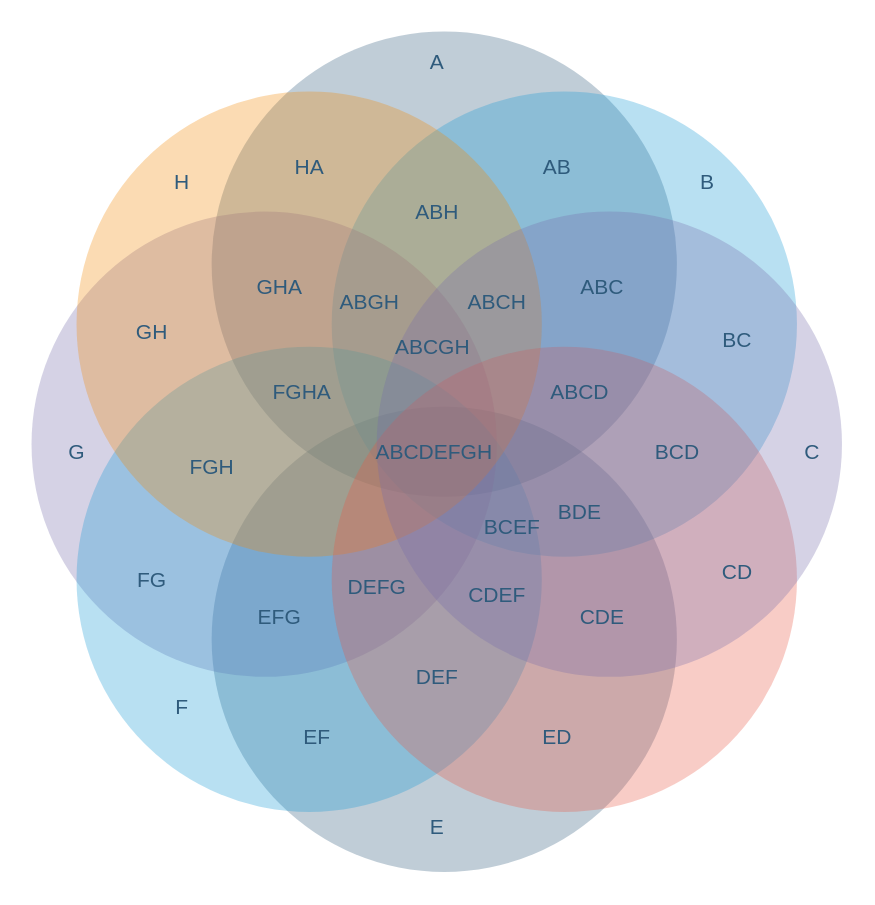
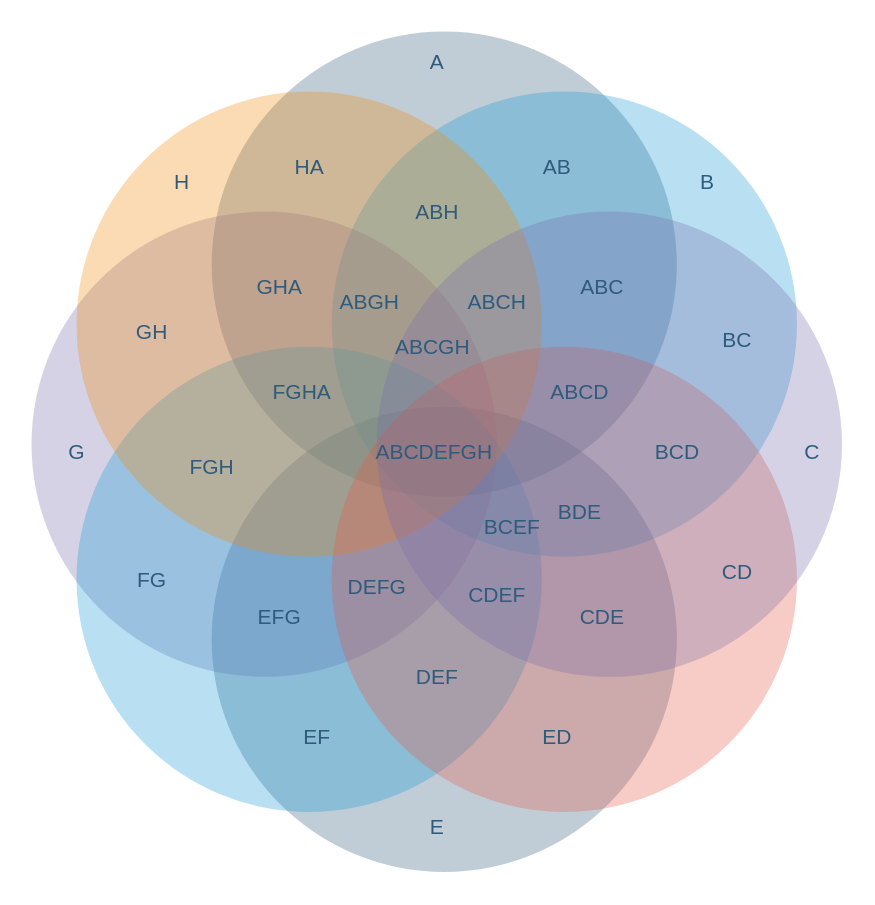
node "F": removed
